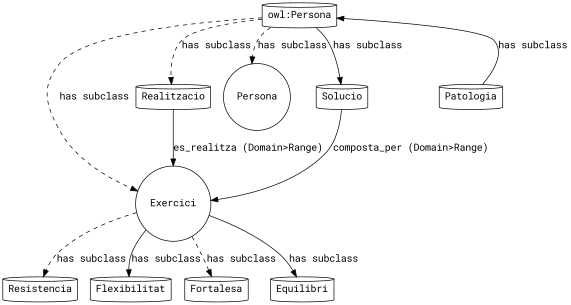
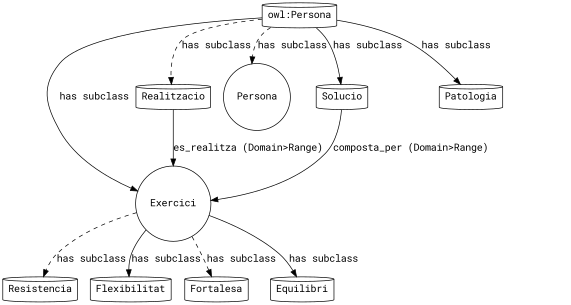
edge "Patologia" -> "owl:Persona": reversed
edge "owl:Persona" -> "Exercici": style dashed -> solid
